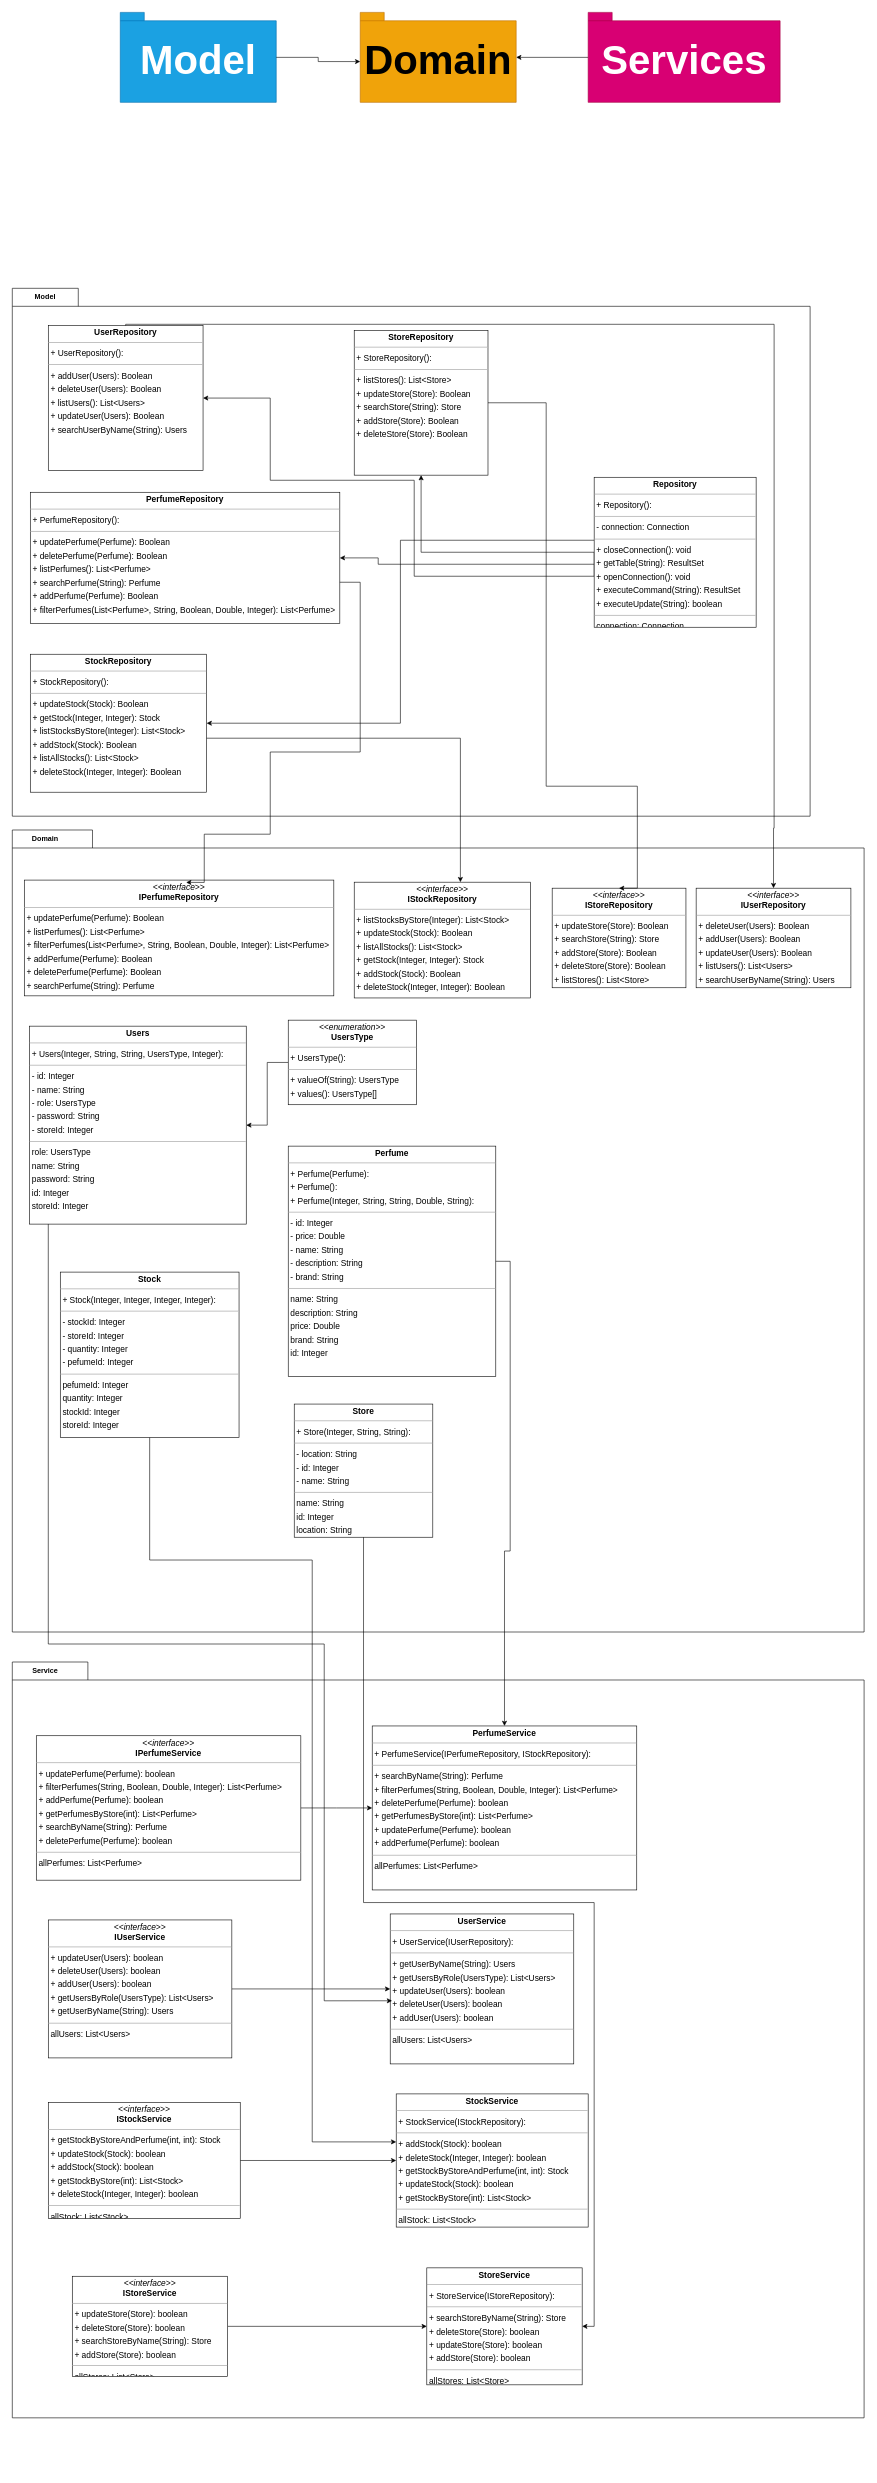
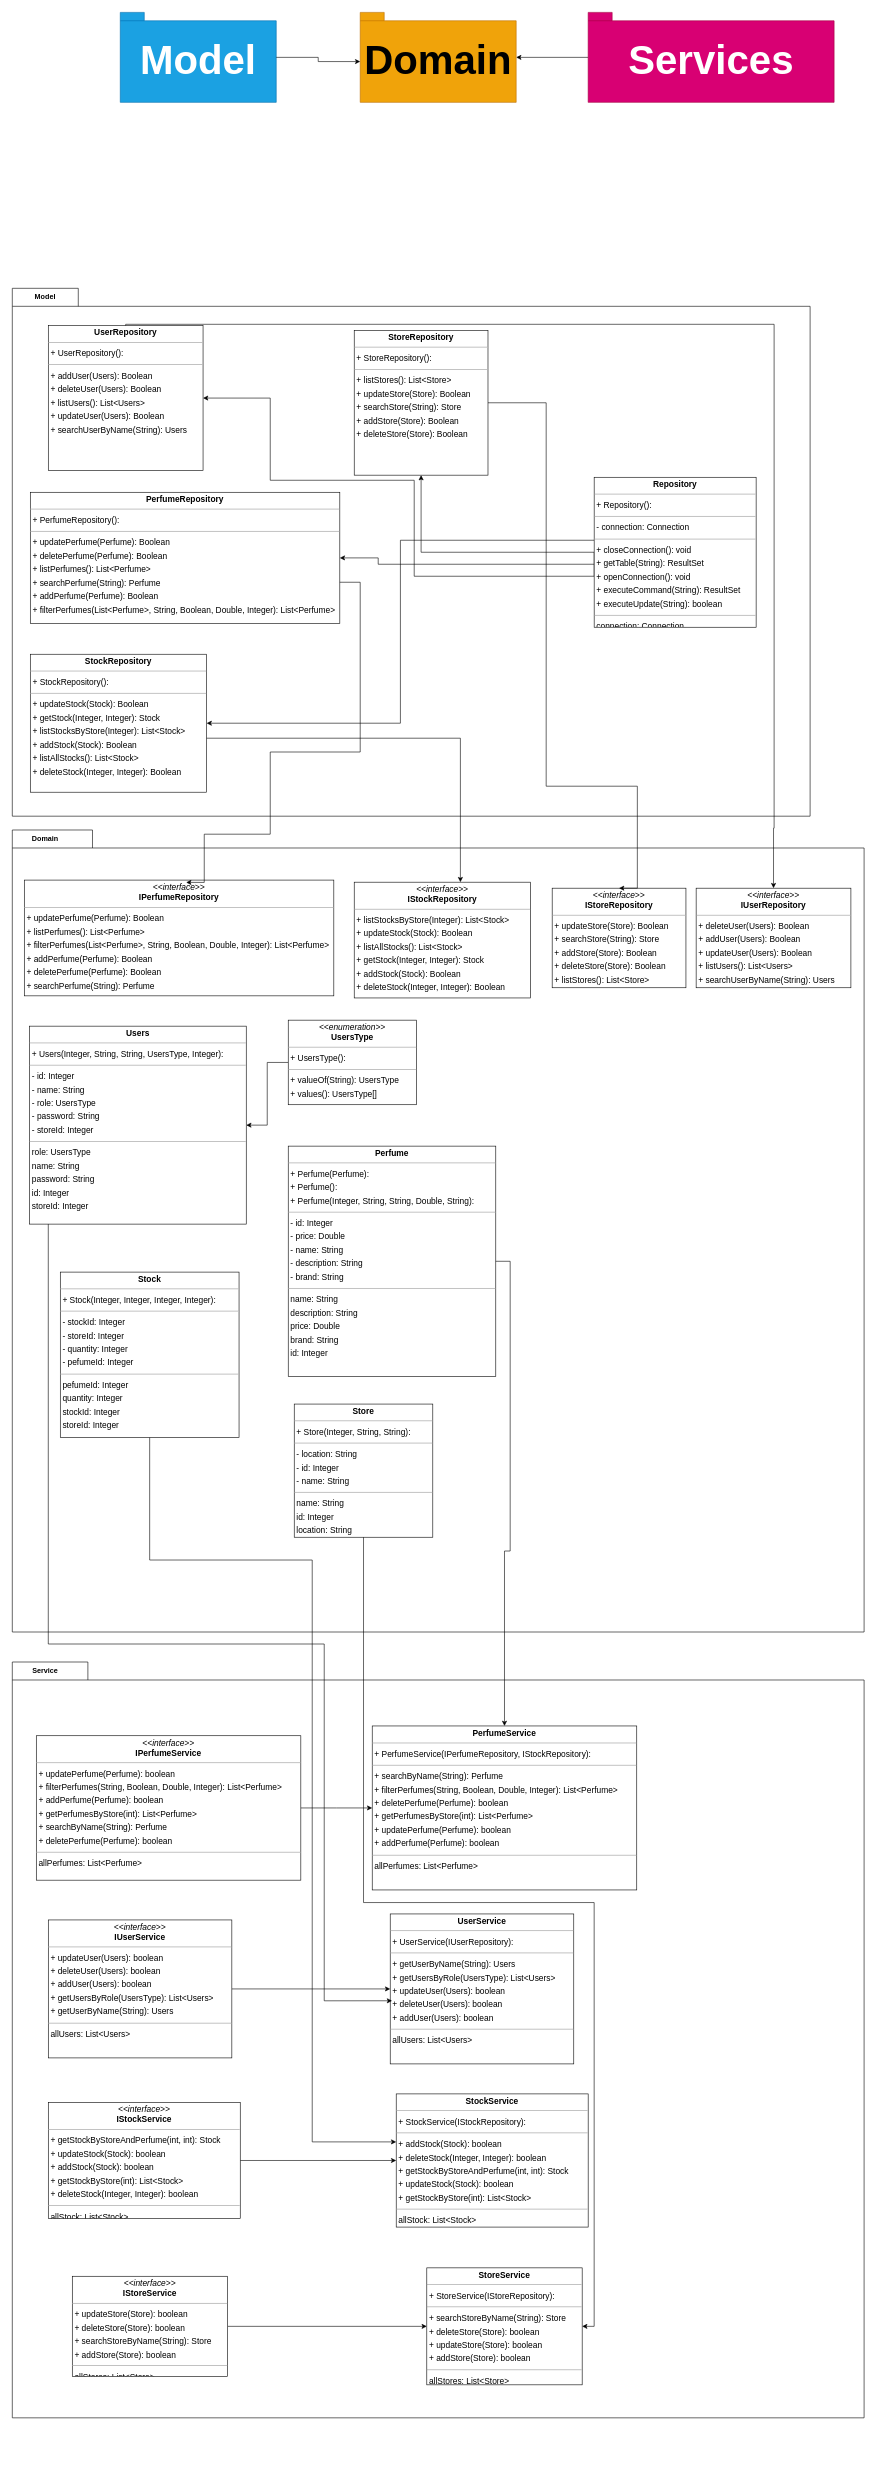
node "Services": size 192x90 -> 246x90
